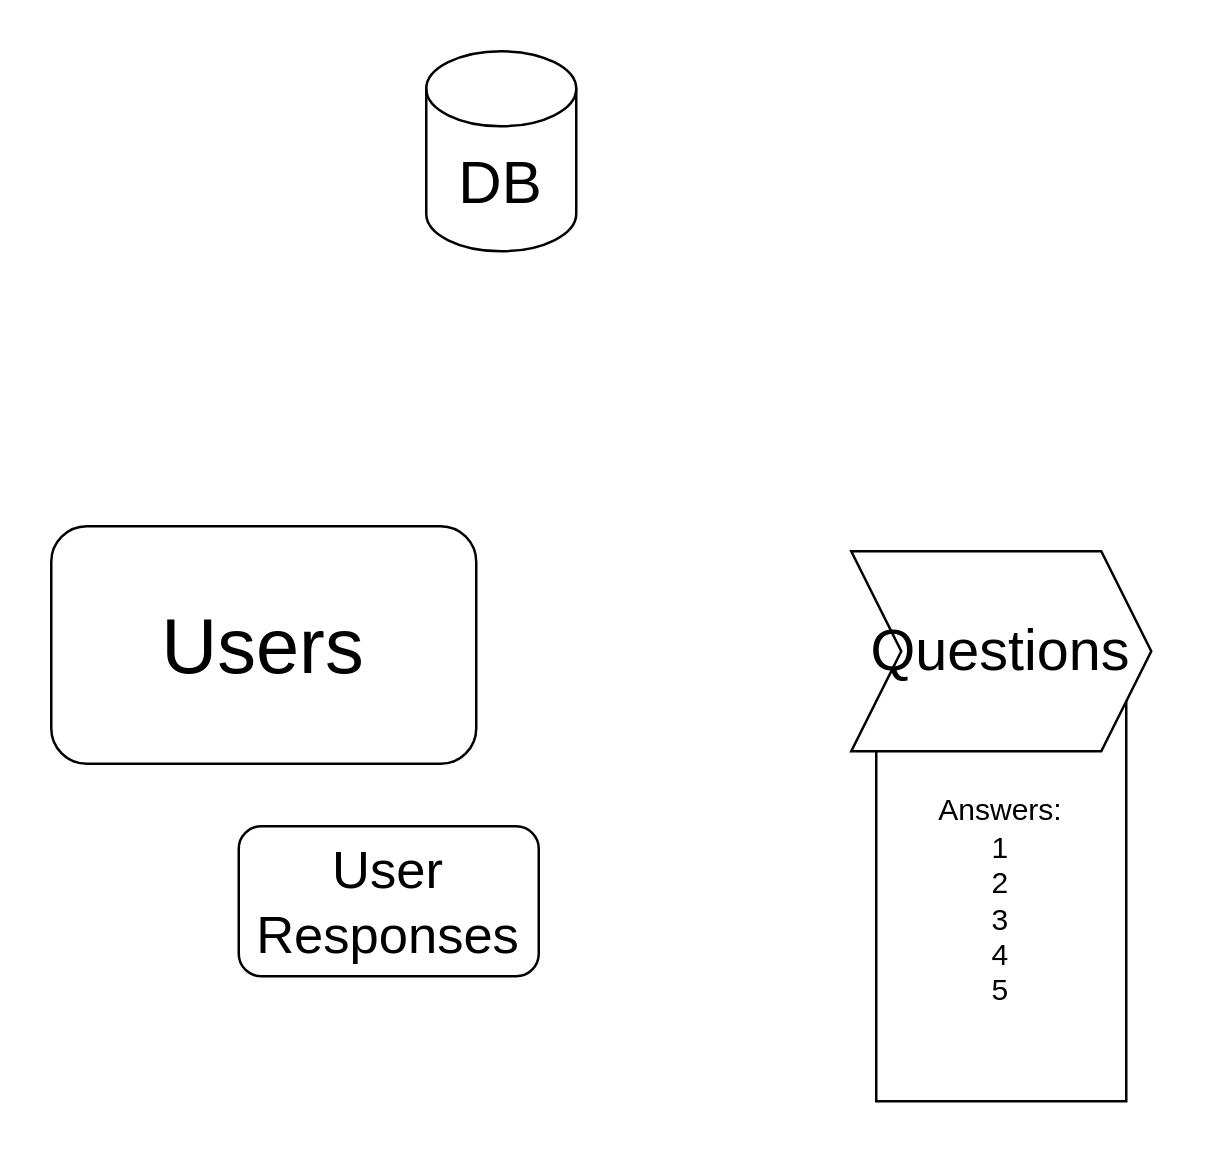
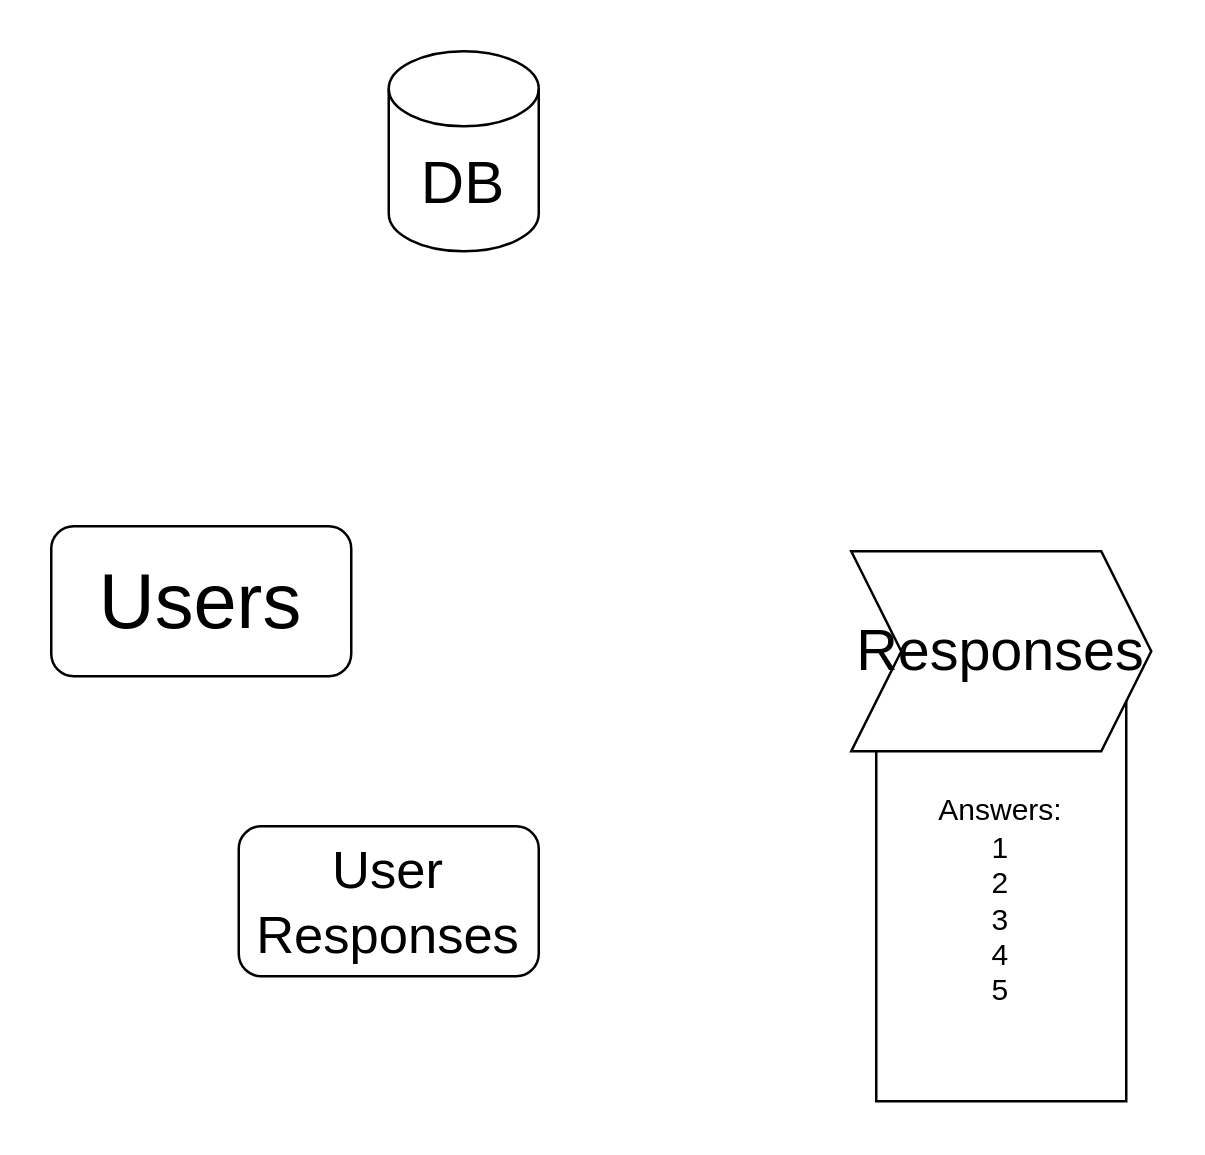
node "DB": moved (501, 151) -> (464, 151)
node "Users": size 425x238 -> 300x150
node "Questions": label "Questions" -> "Responses"
